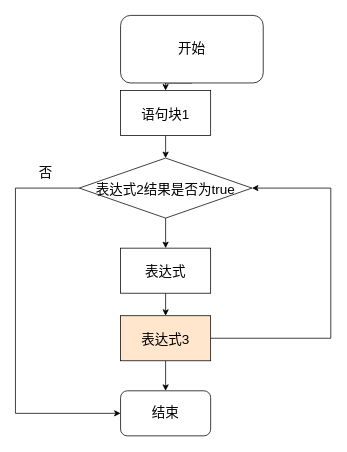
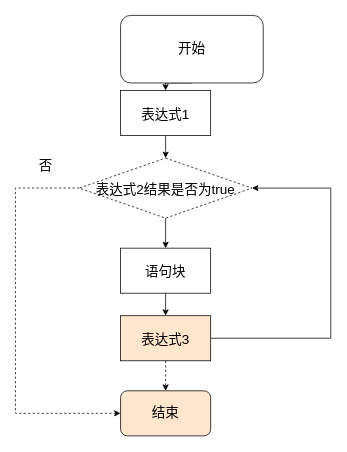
node "语句块1": label "语句块1" -> "表达式1"
node "否": moved (45, 173) -> (45, 165)
node "表达式2结果是否为true": style solid -> dashed
node "表达式": label "表达式" -> "语句块"
edge "表达式2结果是否为true" -> "结束": style solid -> dashed
edge "表达式3" -> "结束": style solid -> dashed
node "结束": fillcolor #ffffff -> #ffe6cc
